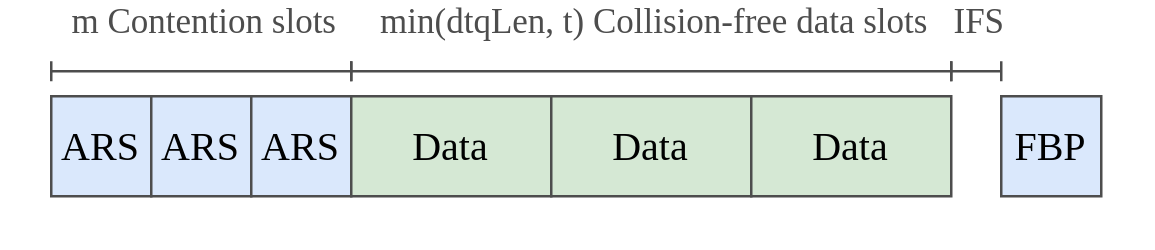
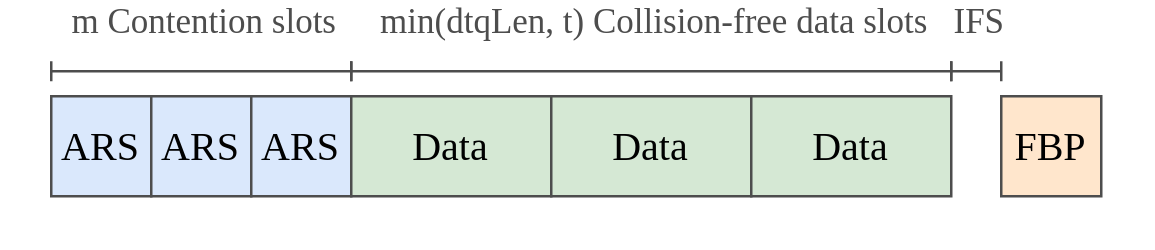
node "FBP": fillcolor #dae8fc -> #ffe6cc
